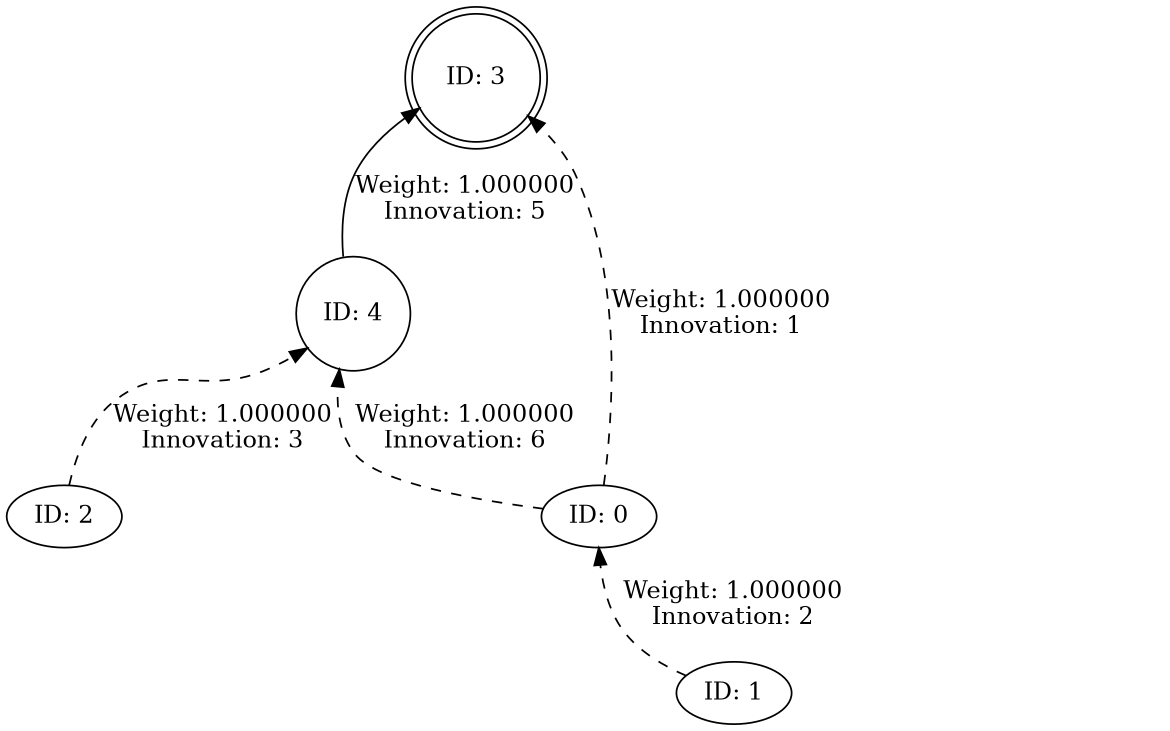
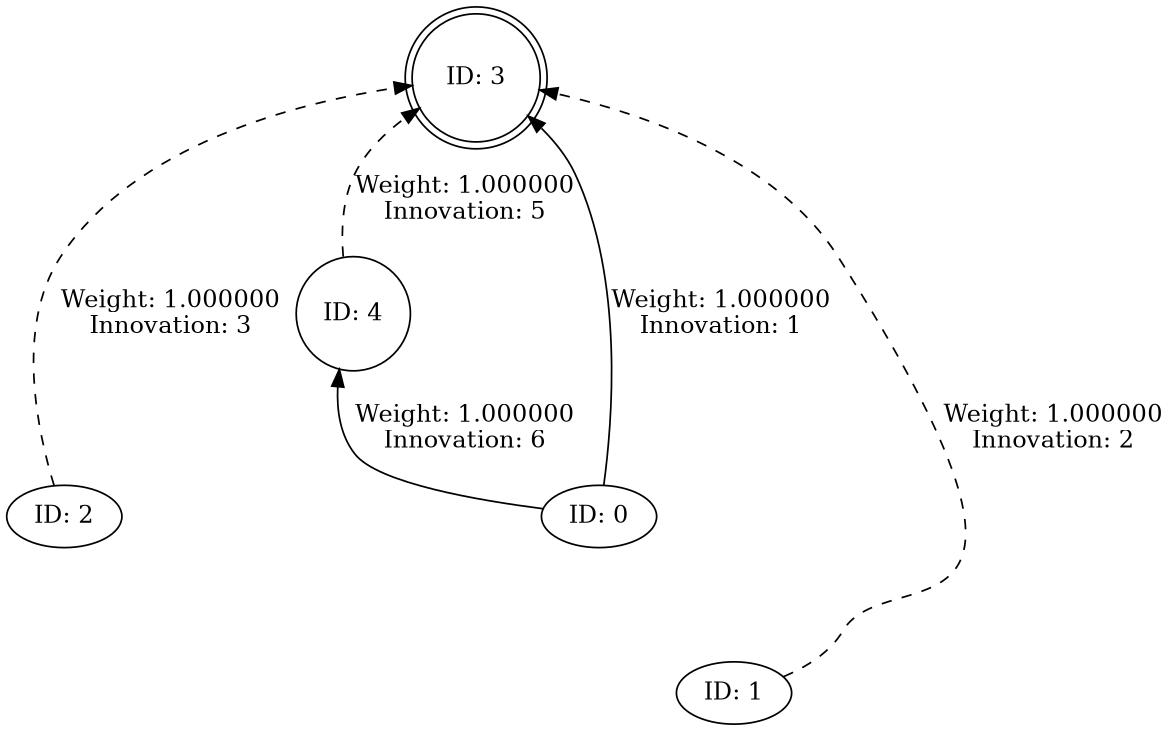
edge "ID: 4" -> "ID: 3": style solid -> dashed
edge "ID: 0" -> "ID: 3": style dashed -> solid
edge "ID: 2" -> "ID: 4": now "ID: 2" -> "ID: 3"
edge "ID: 0" -> "ID: 4": style dashed -> solid
edge "ID: 1" -> "ID: 0": now "ID: 1" -> "ID: 3"
